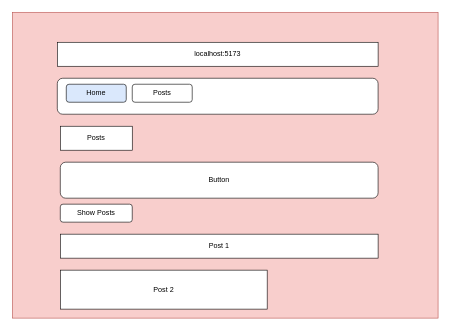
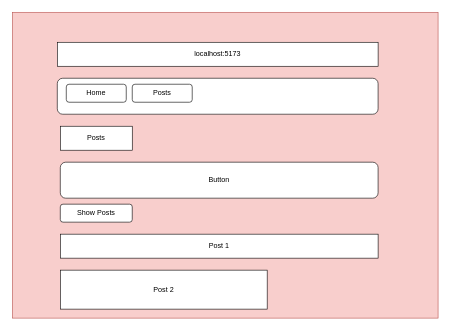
node "Home": fillcolor #dae8fc -> #ffffff
